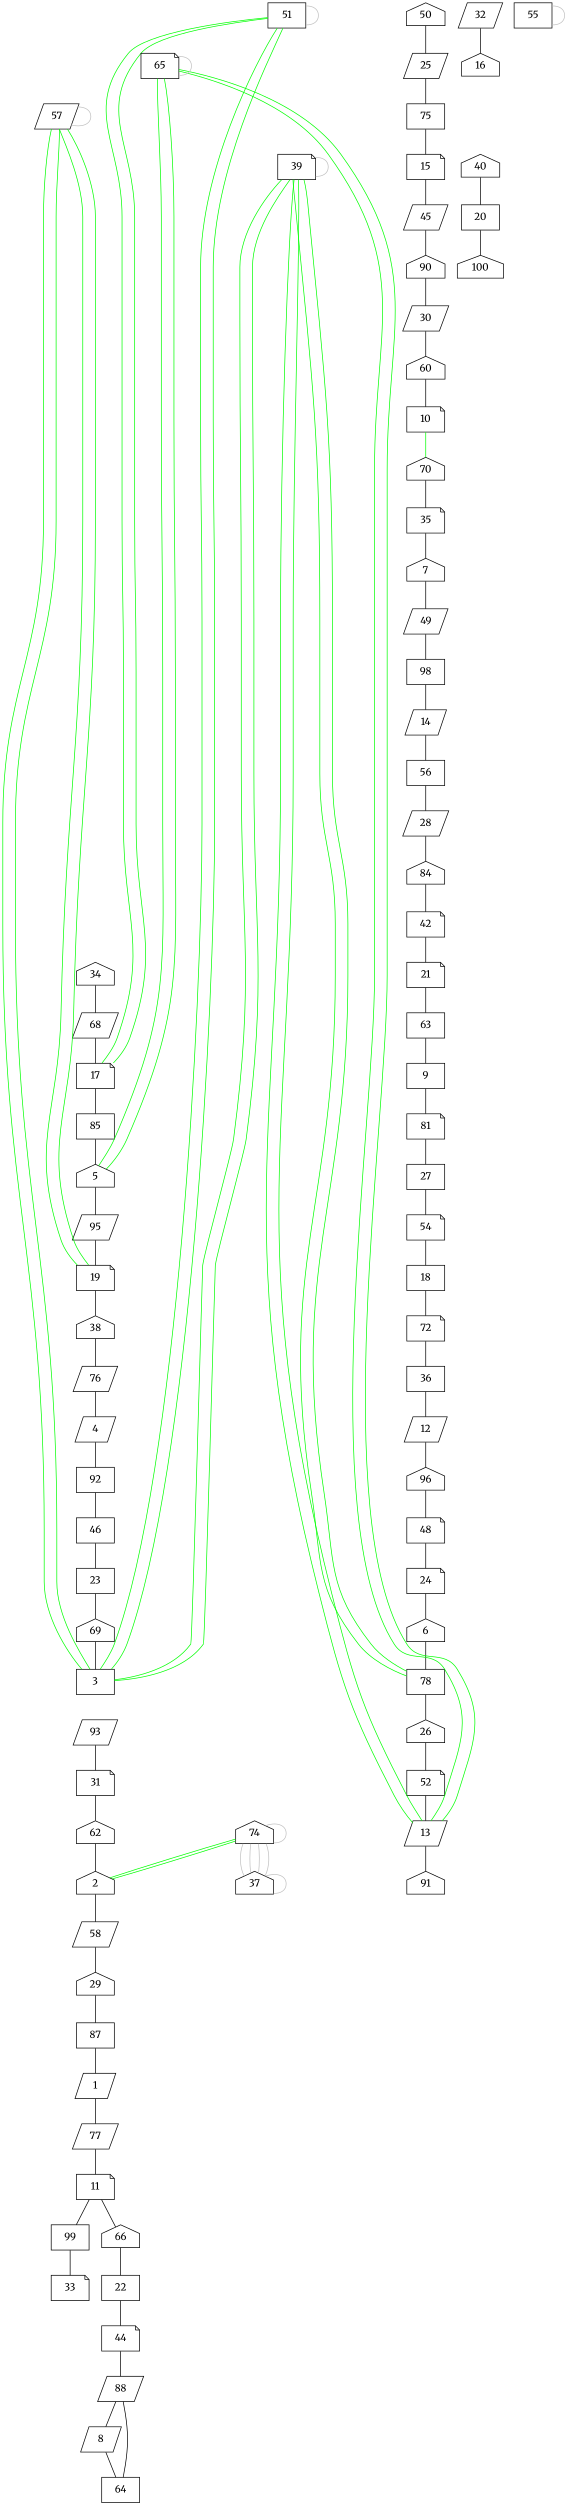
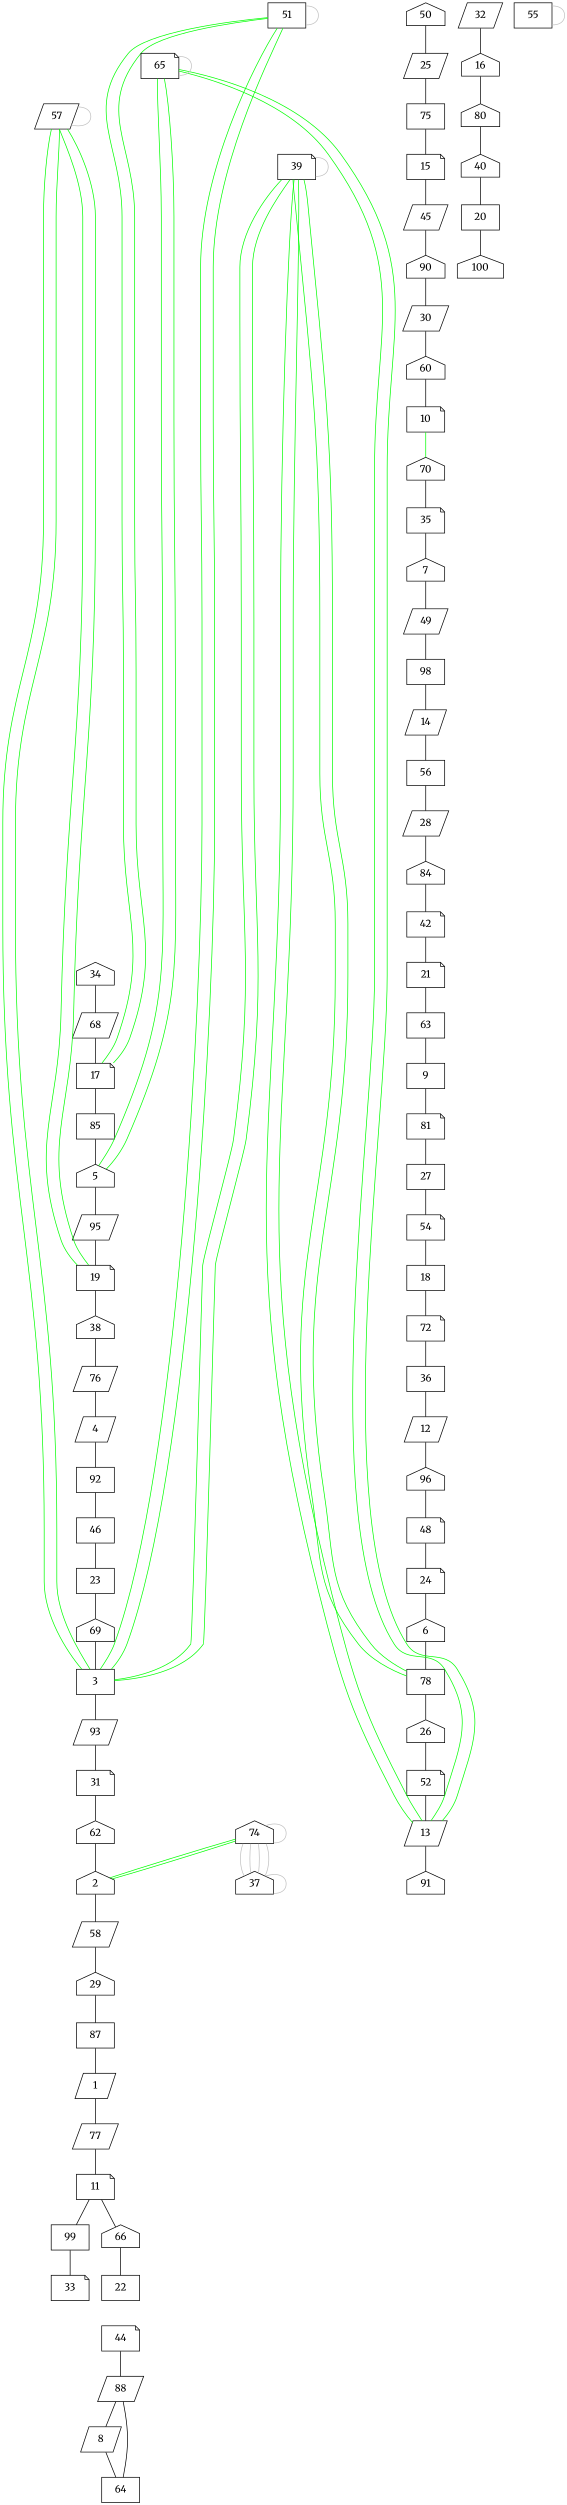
node "80": added
edge "3" -- "93": added
edge "22" -- "44": removed
